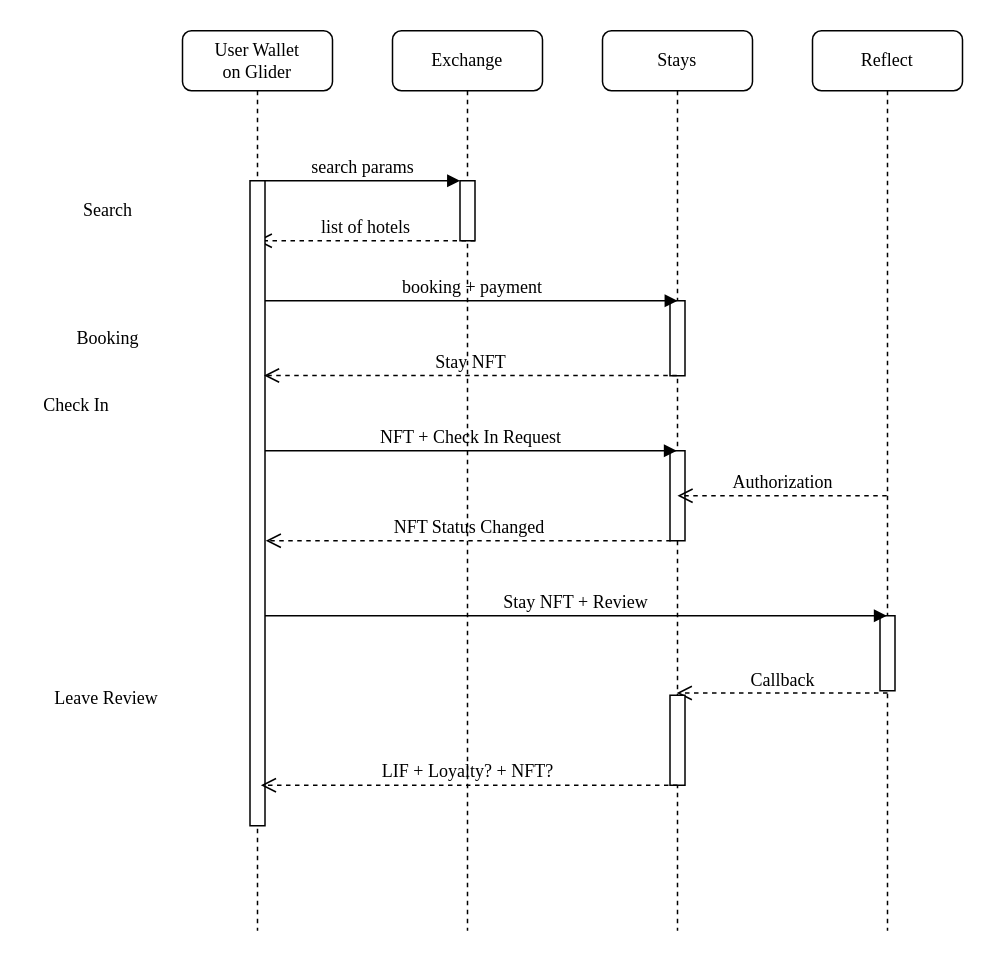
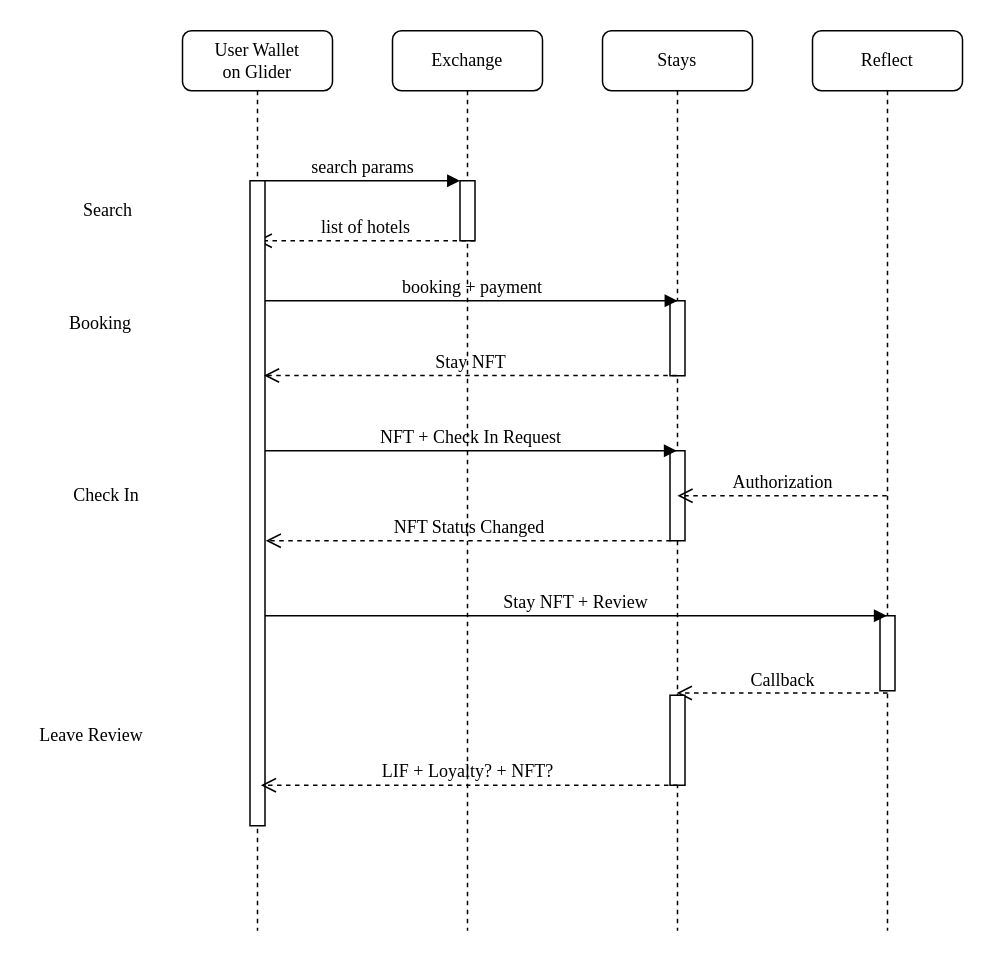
node "Booking": moved (107, 338) -> (100, 323)
node "Check In": moved (76, 406) -> (106, 496)
node "Leave Review": moved (106, 698) -> (91, 736)
